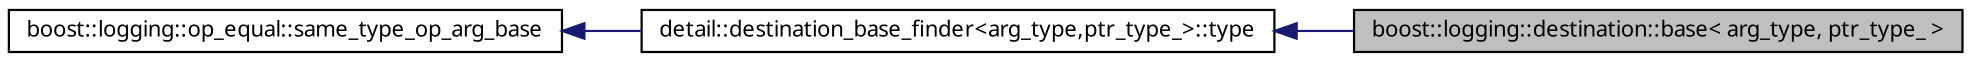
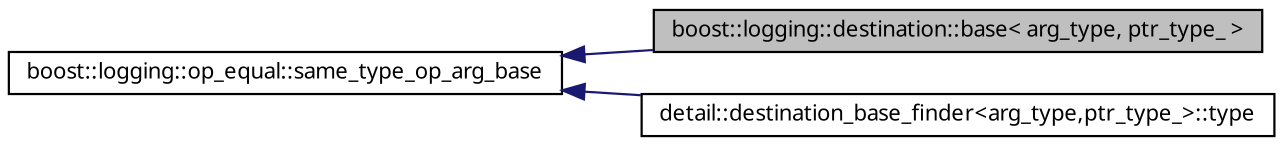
edge "boost::logging::destination::base< arg_type, ptr_type_ >" -> "detail::destination_base_finder<arg_type,ptr_type_>::type": now "boost::logging::destination::base< arg_type, ptr_type_ >" -> "boost::logging::op_equal::same_type_op_arg_base"
